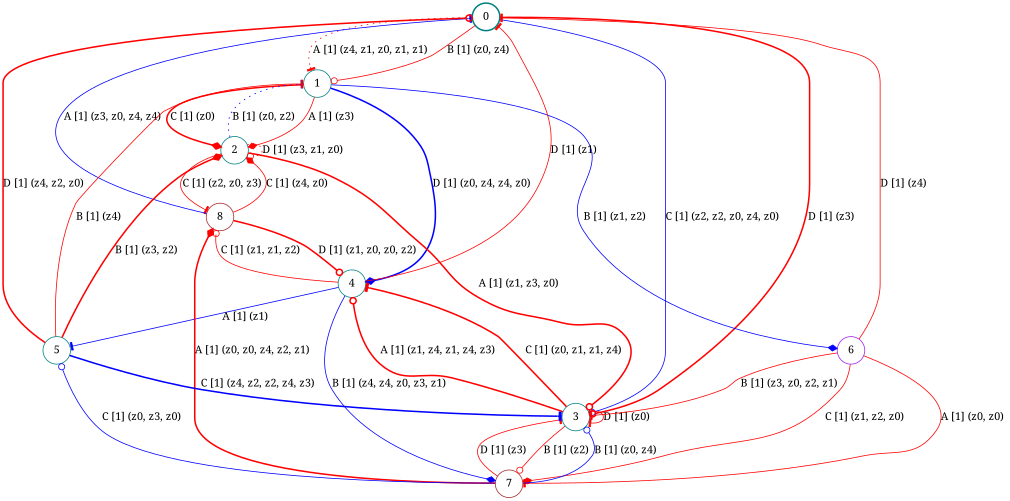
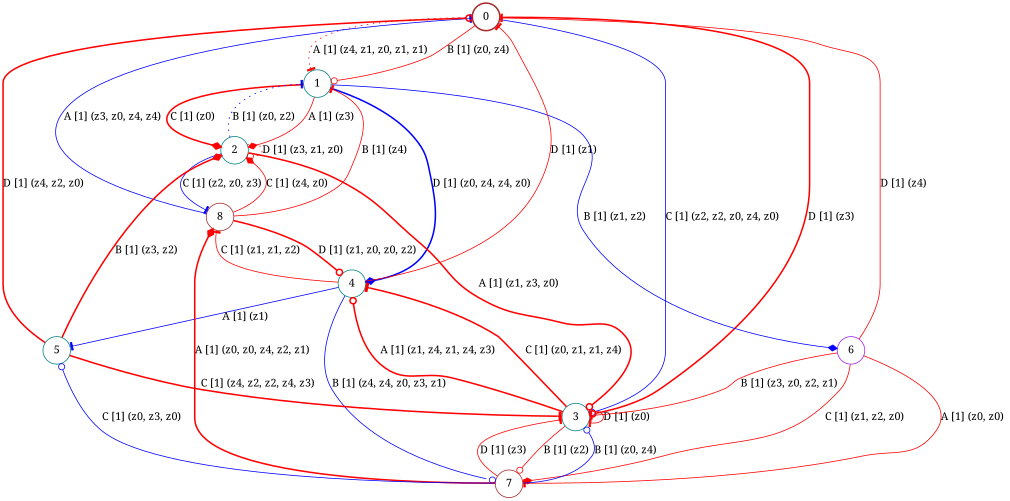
node "0": color teal -> brown
edge "5" -> "1": now "8" -> "1"
edge "2" -> "8": color red -> blue
edge "4" -> "8": arrowhead odot -> tee
edge "5" -> "3": color blue -> red
edge "4" -> "7": arrowhead diamond -> odot
